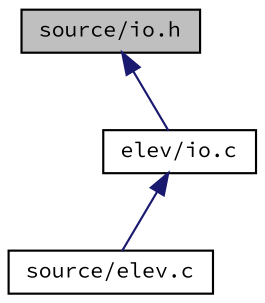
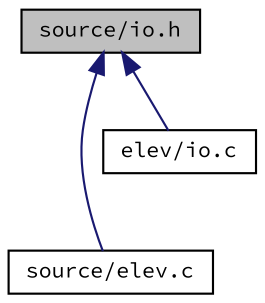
edge "source/elev.c" -> "elev/io.c": now "source/elev.c" -> "source/io.h"
